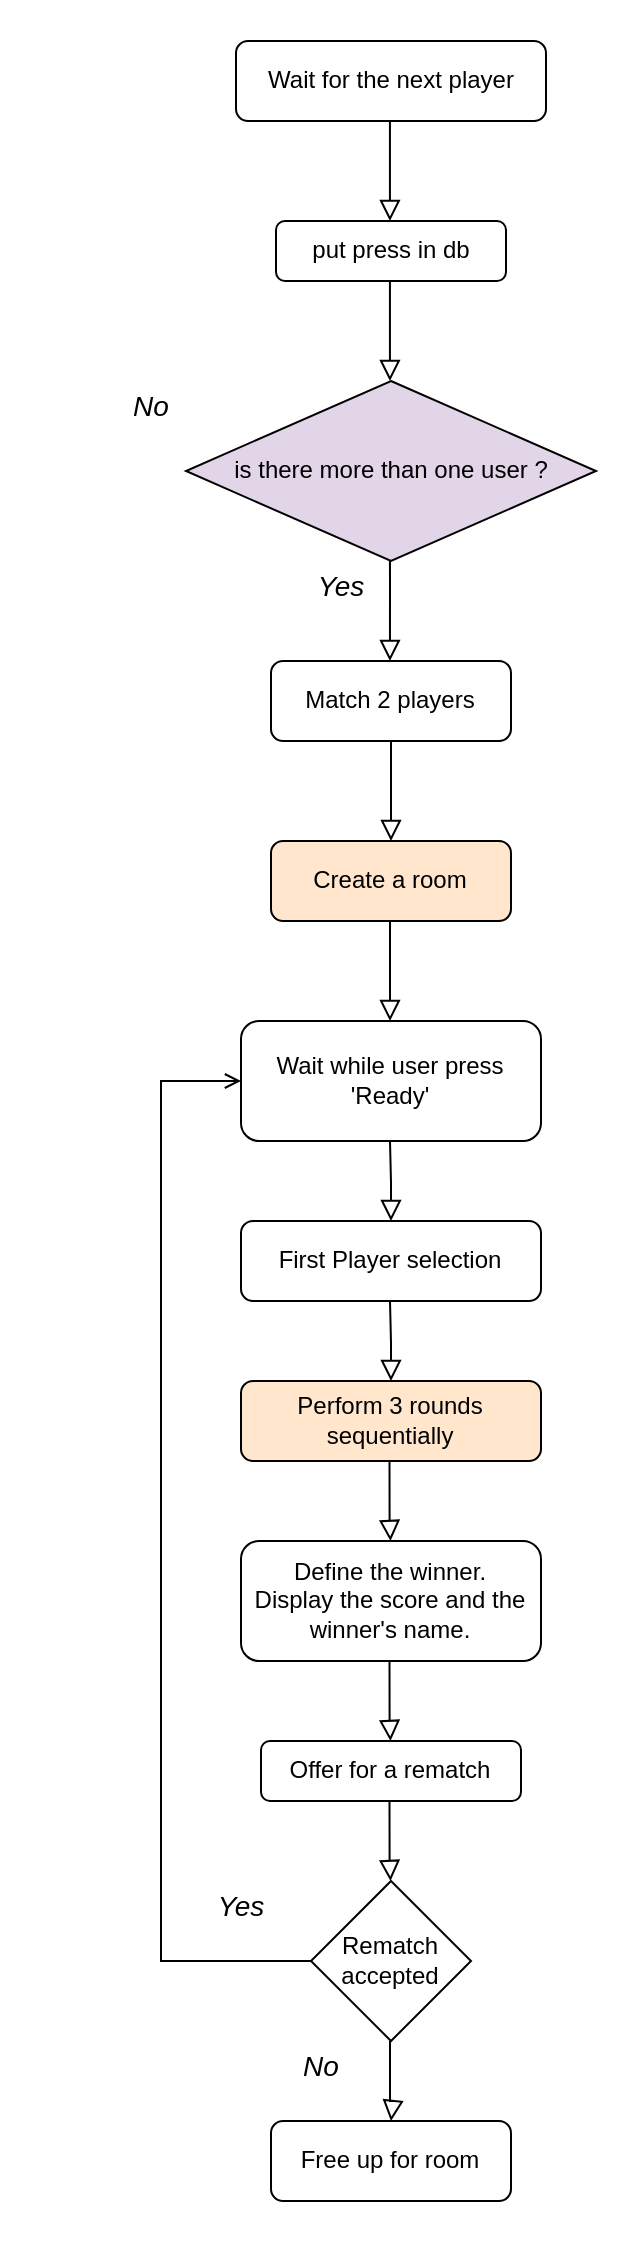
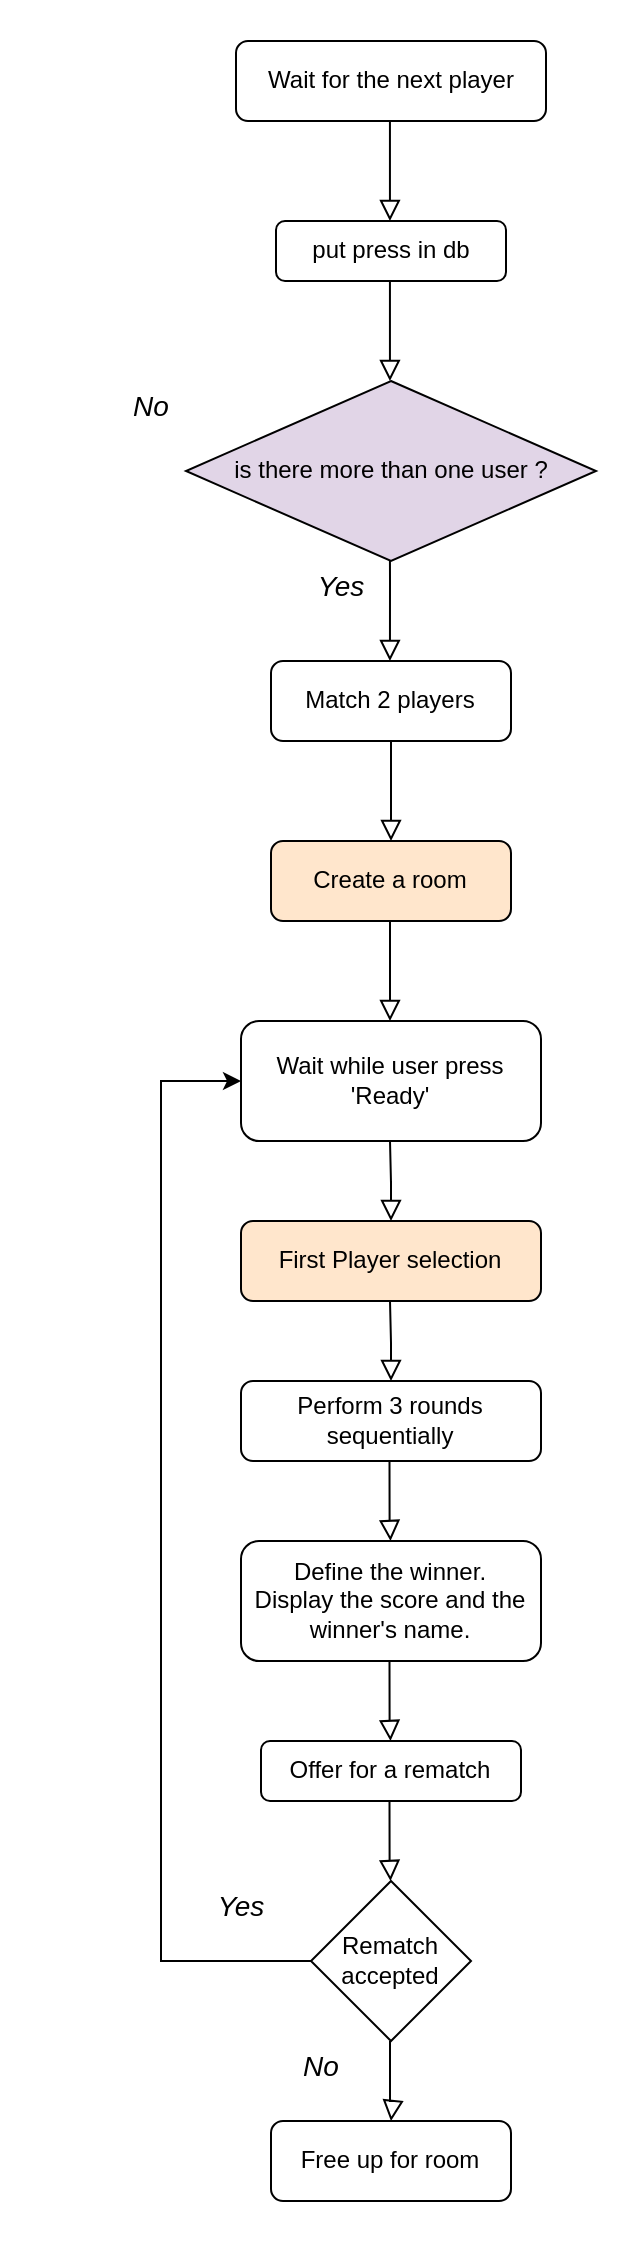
edge "Rematch accepted" -> "Wait while user press 'Ready'": arrowhead open -> classic
node "First Player selection": fillcolor #ffffff -> #ffe6cc
node "Perform 3 rounds sequentially": fillcolor #ffe6cc -> #ffffff
